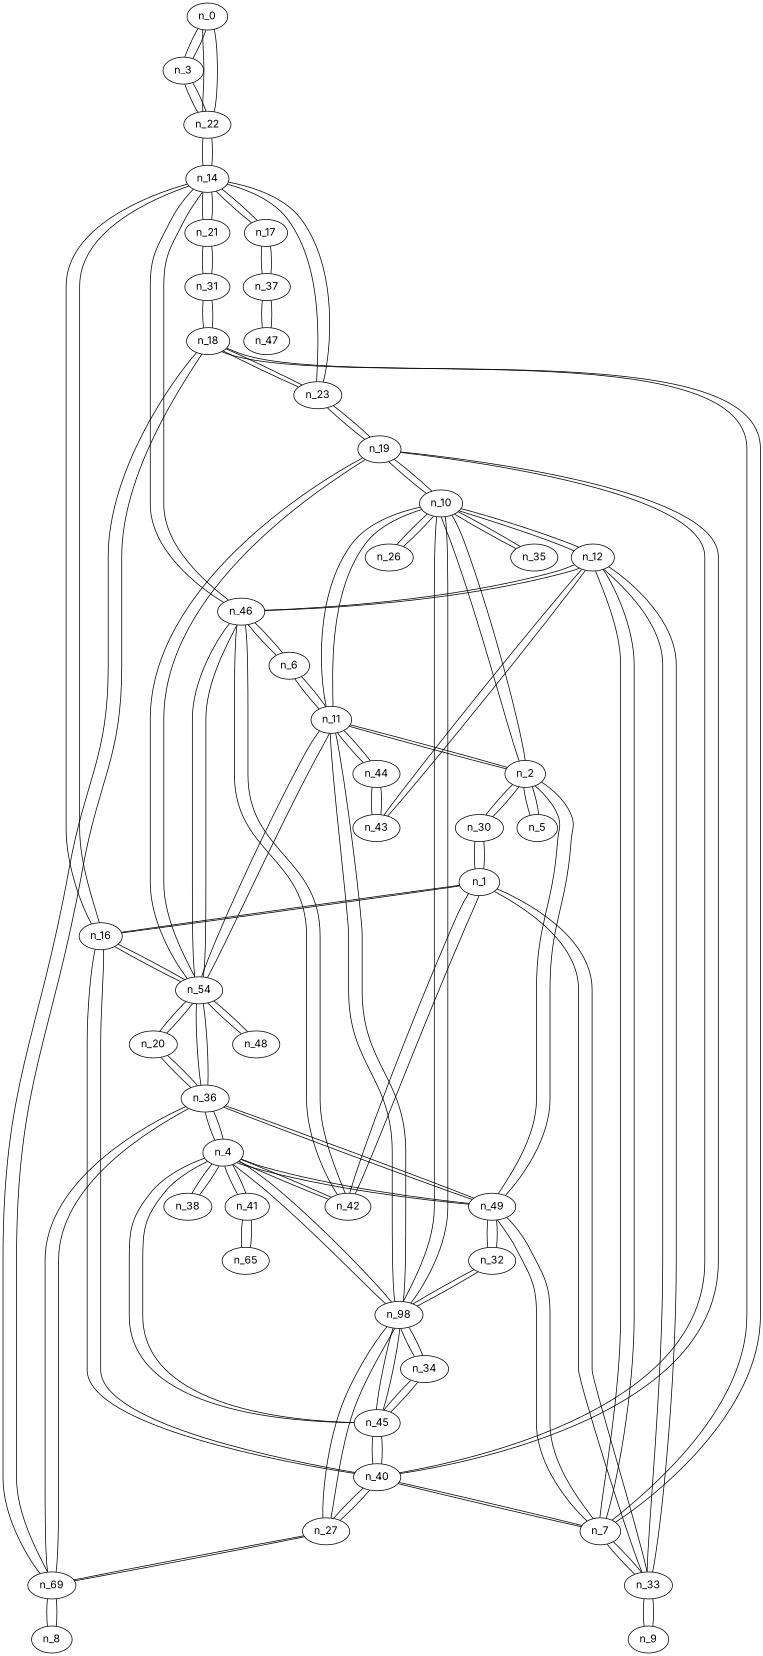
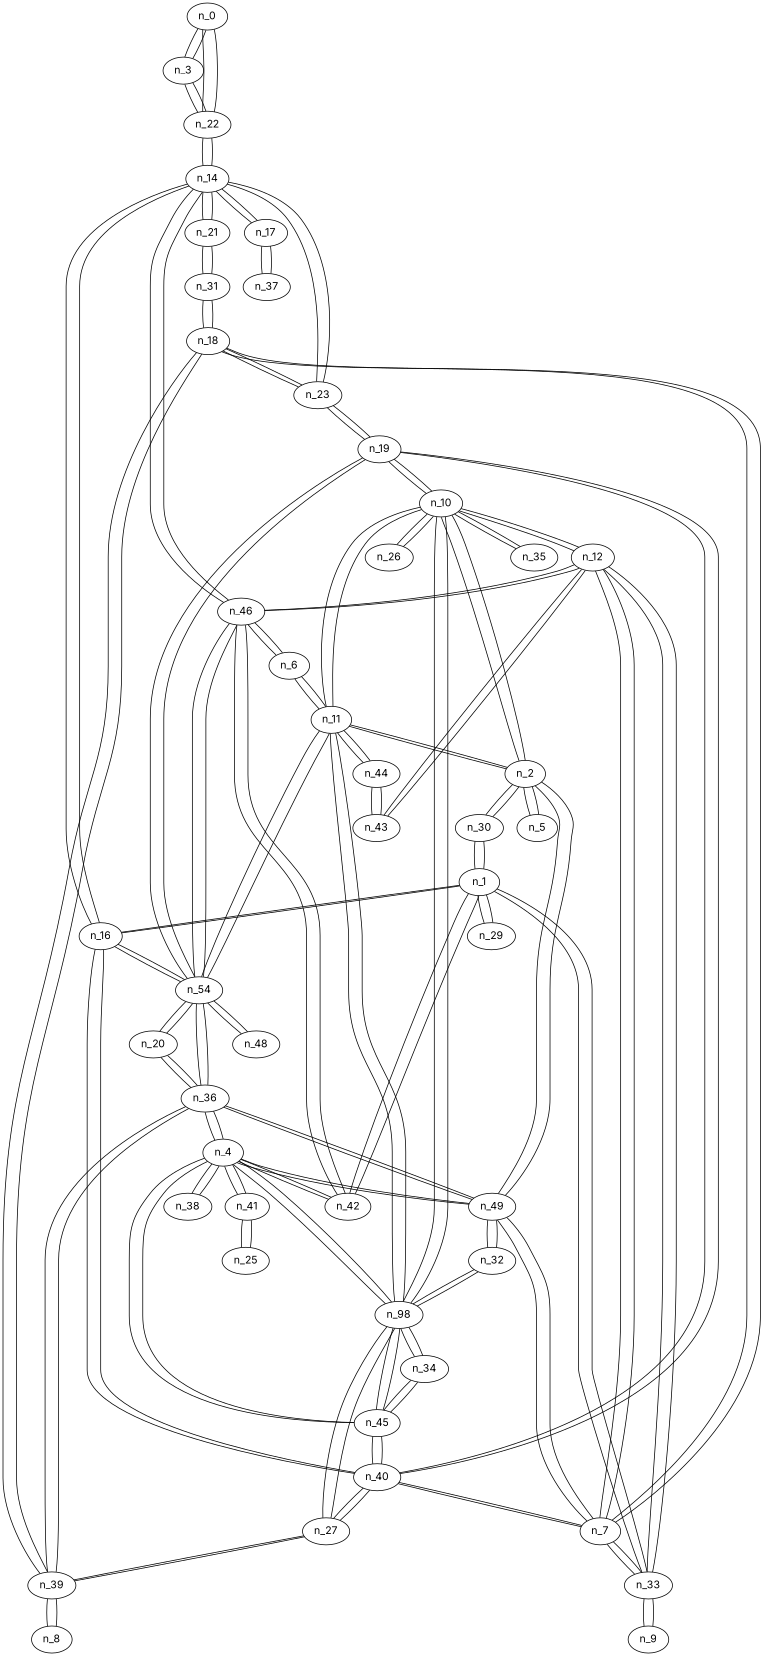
node "n_47": removed
node "n_29": added
node "n_65": label "n_65" -> "n_25"
node "n_69": label "n_69" -> "n_39"
